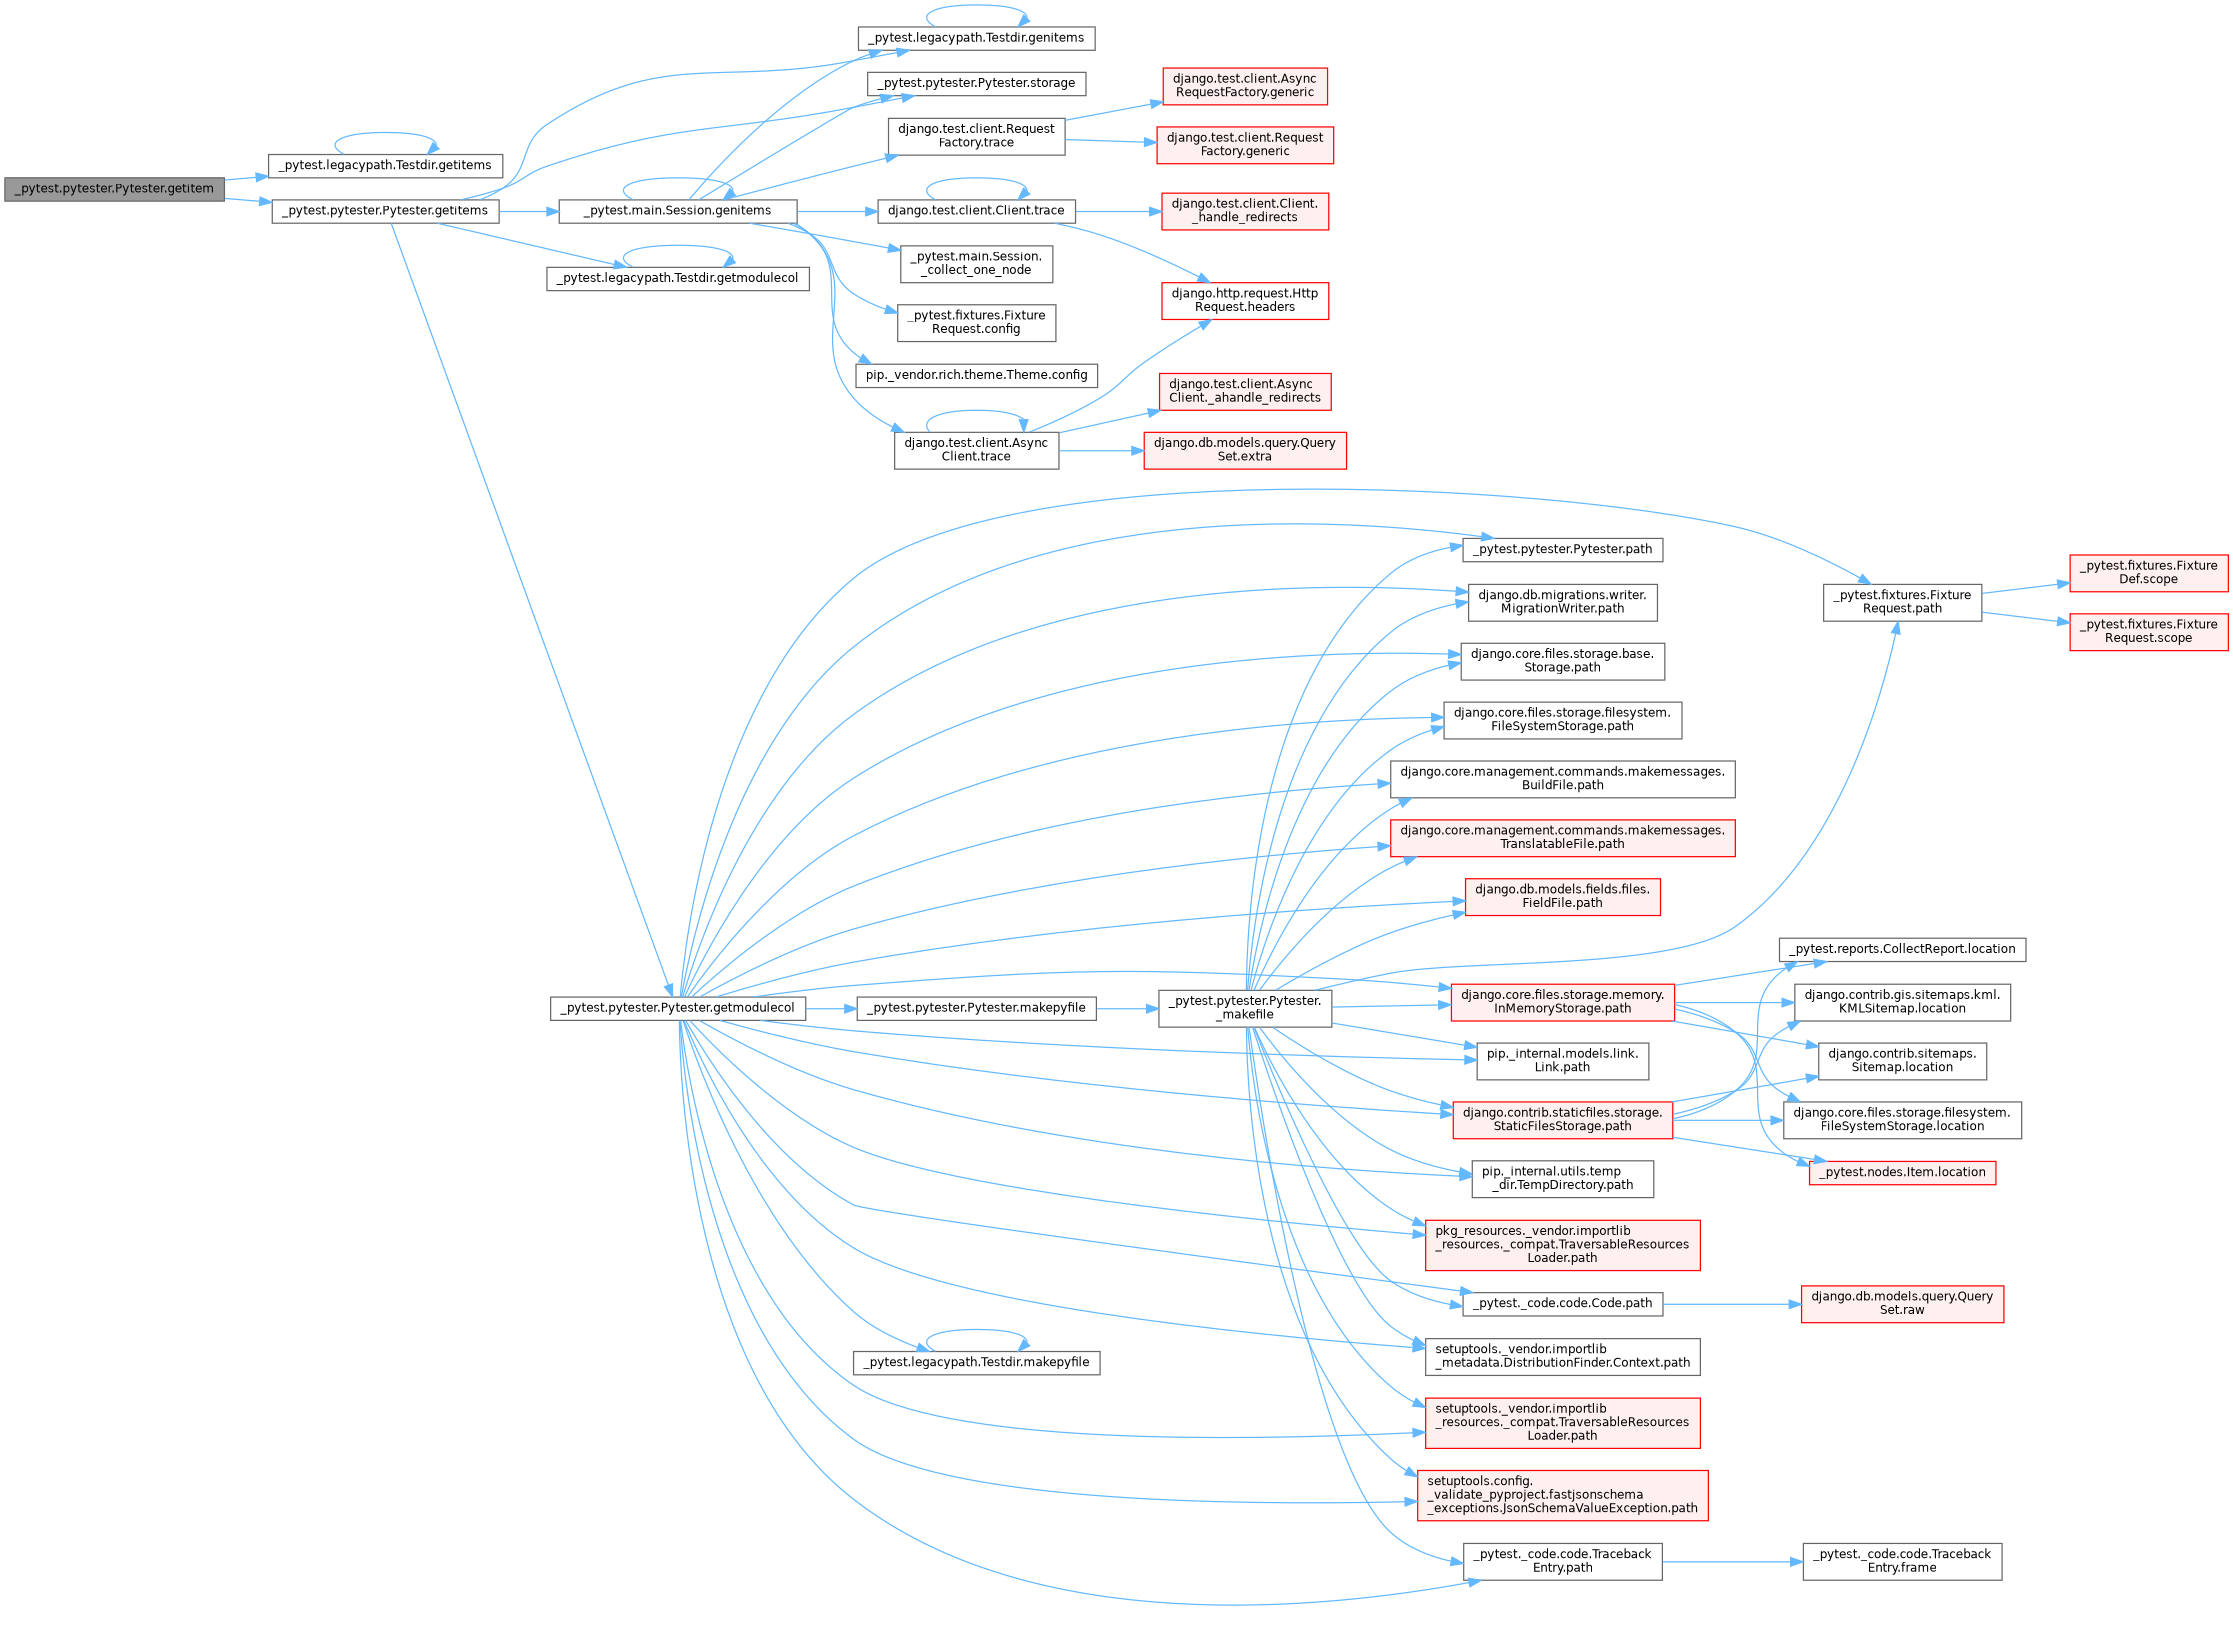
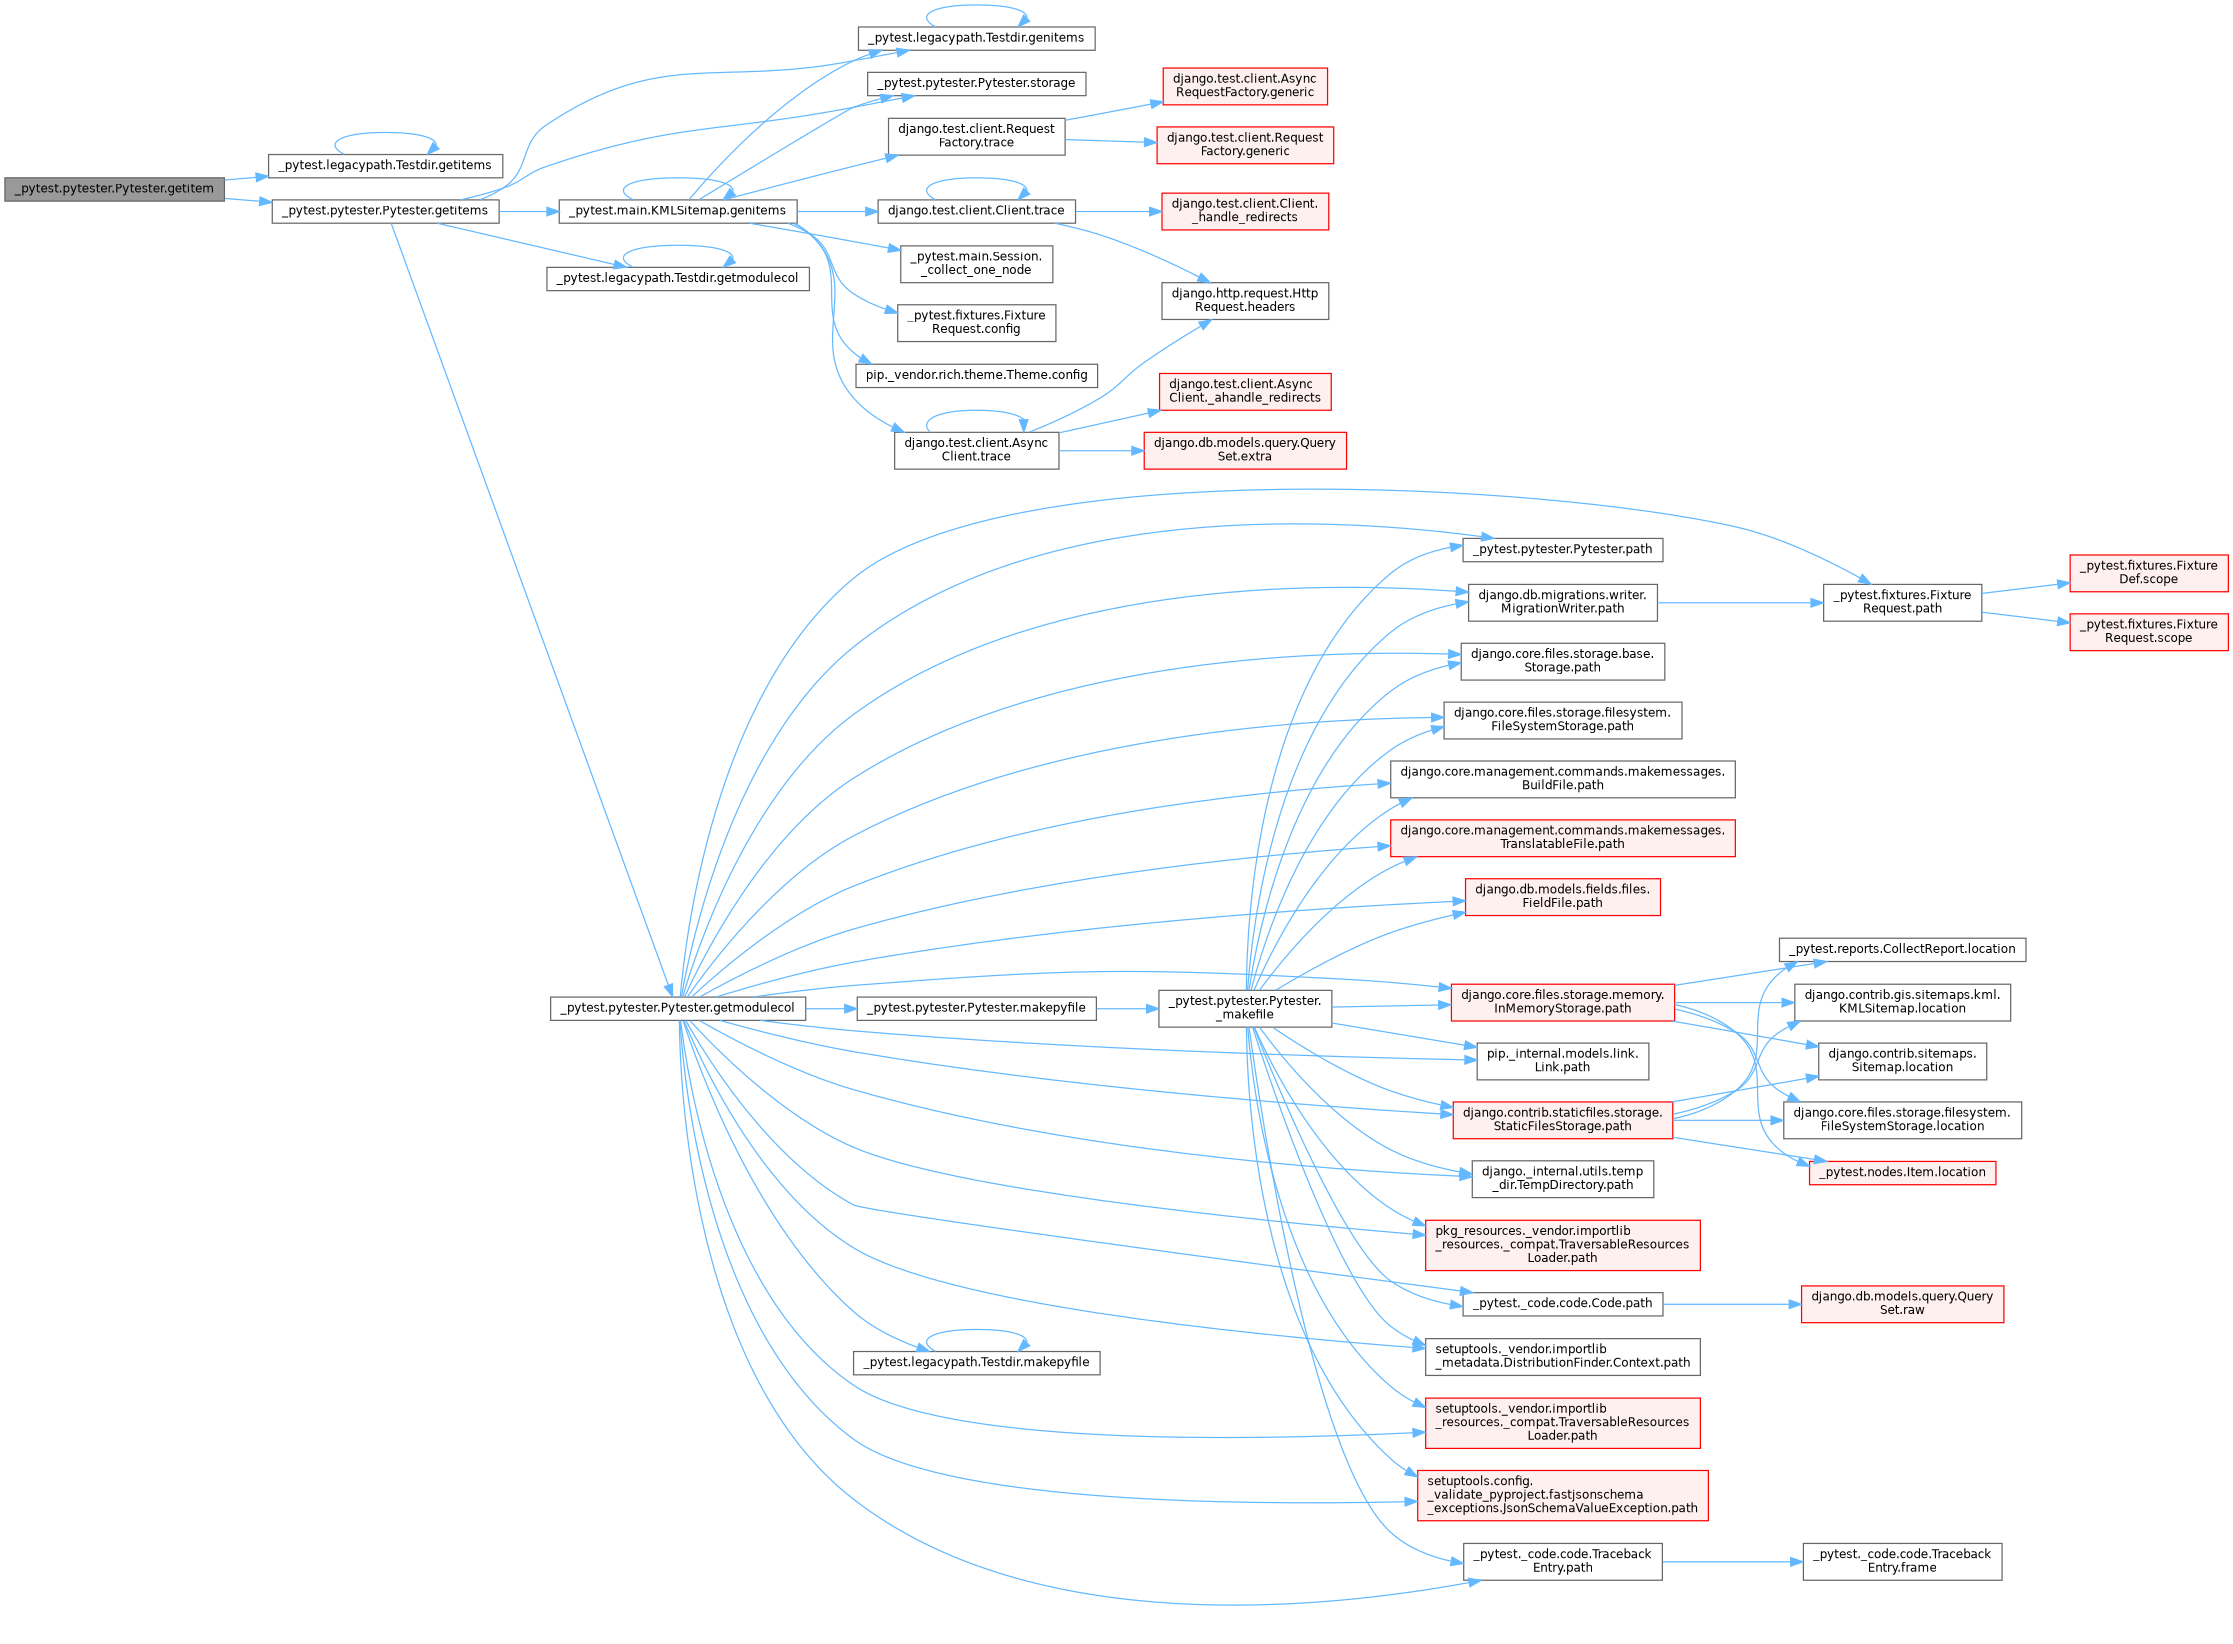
node "_pytest.main.Session.genitems": label "_pytest.main.Session.genitems" -> "_pytest.main.KMLSitemap.genitems"
node "django.http.request.Http Request.headers": color red -> grey40
edge "_pytest.pytester.Pytester. _makefile" -> "_pytest.fixtures.Fixture Request.path": now "django.db.migrations.writer. MigrationWriter.path" -> "_pytest.fixtures.Fixture Request.path"
node "pip._internal.utils.temp _dir.TempDirectory.path": label "pip._internal.utils.temp _dir.TempDirectory.path" -> "django._internal.utils.temp _dir.TempDirectory.path"
